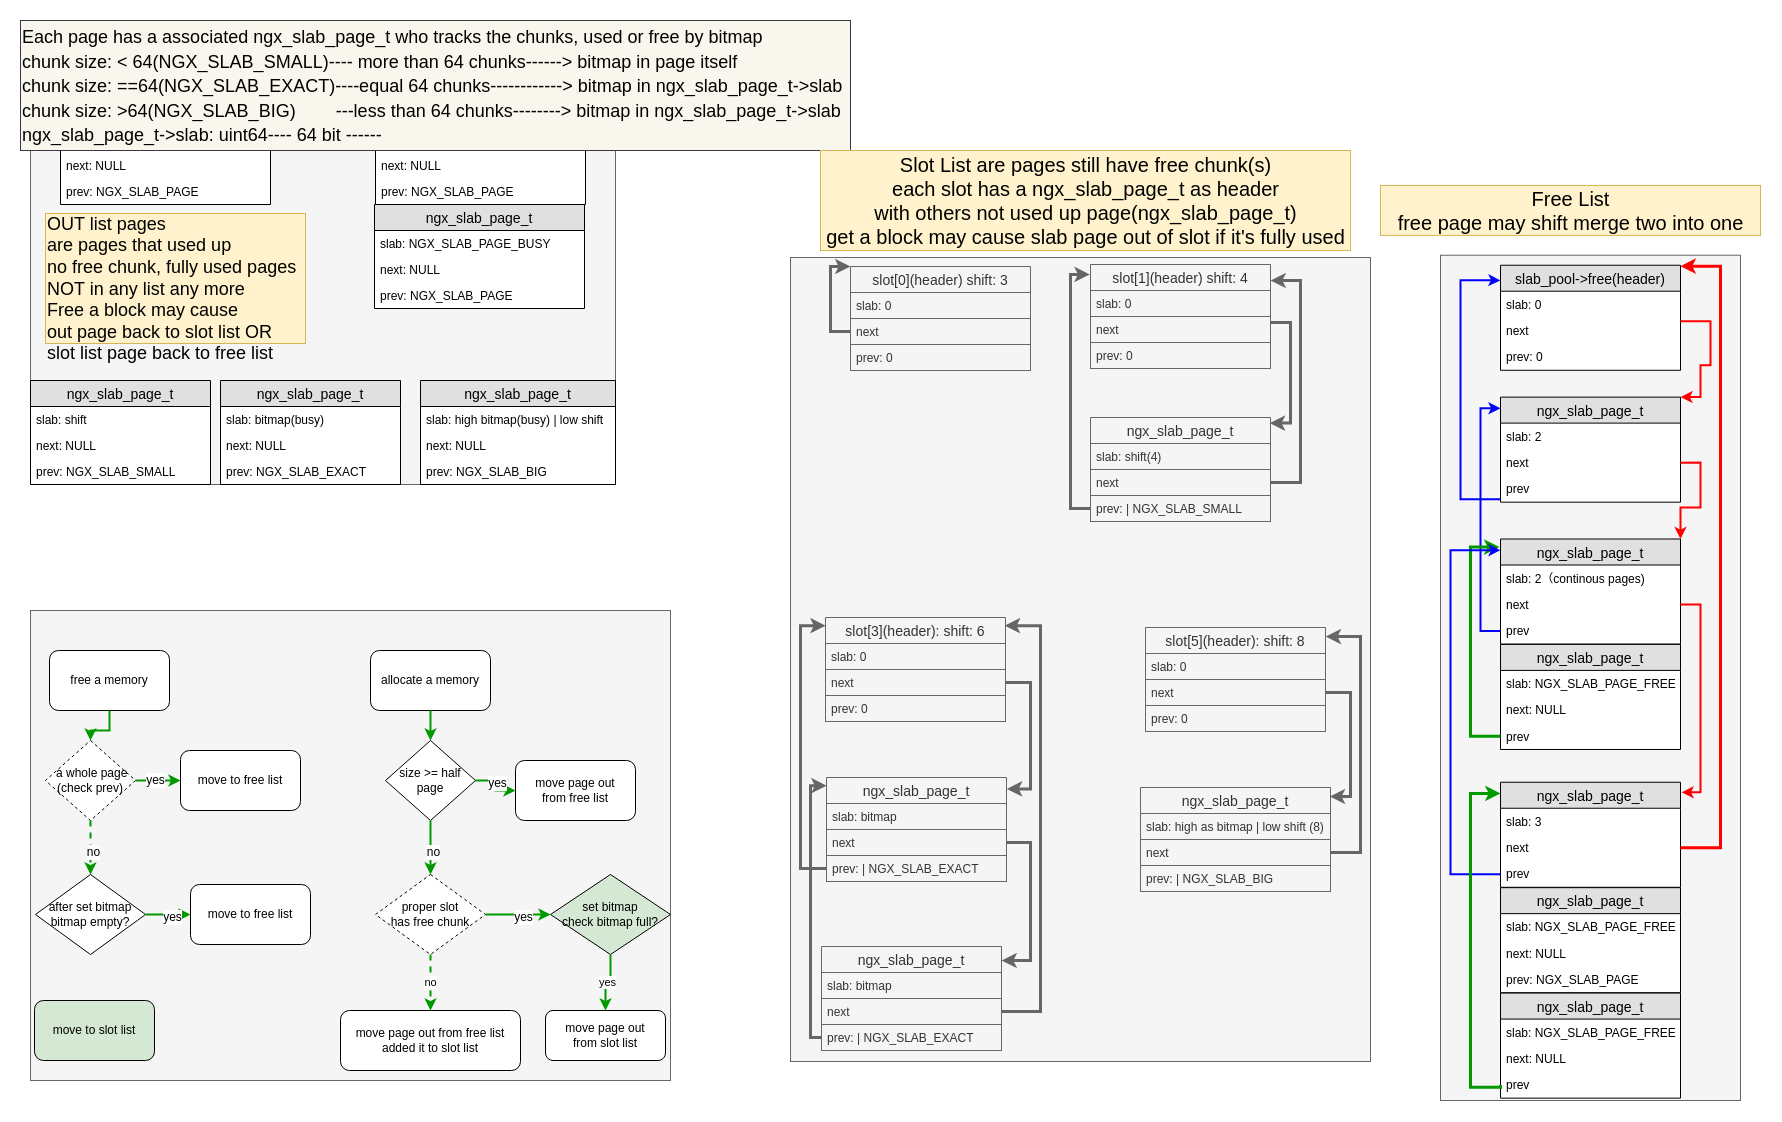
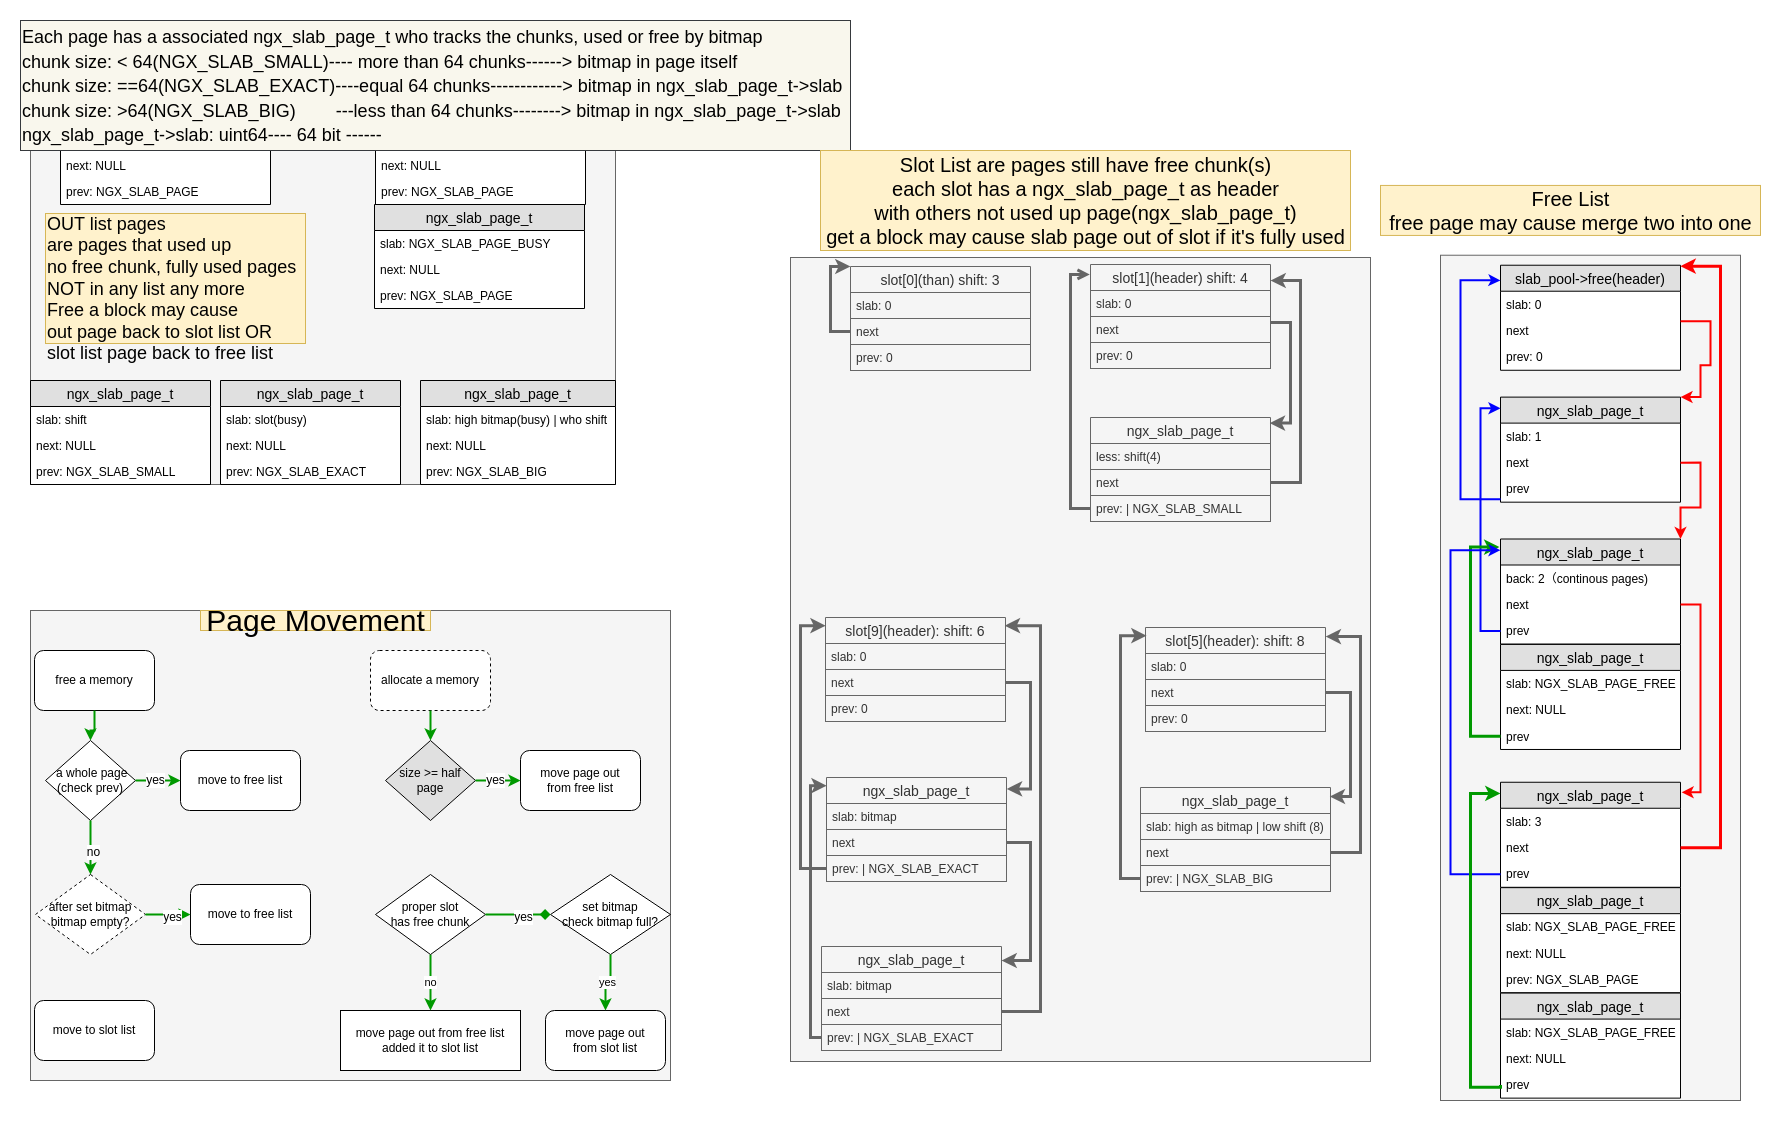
node "Free List free page may shift merge two into one": label "Free List free page may shift merge two into one" -> "Free List free page may cause merge two into one"
edge "prev: | NGX_SLAB_SMALL" -> "slot[1](header) shift: 4": arrowhead classic -> open
node "slot[0](header) shift: 3": label "slot[0](header) shift: 3" -> "slot[0](than) shift: 3"
node "slab: bitmap(busy)": label "slab: bitmap(busy)" -> "slab: slot(busy)"
node "slab: high bitmap(busy) | low shift": label "slab: high bitmap(busy) | low shift" -> "slab: high bitmap(busy) | who shift"
node "slab: 2": label "slab: 2" -> "slab: 1"
node "slab: shift(4)": label "slab: shift(4)" -> "less: shift(4)"
node "slab: 2（continous pages)": label "slab: 2（continous pages)" -> "back: 2（continous pages)"
node "Page Movement": added
node "slot[3](header): shift: 6": label "slot[3](header): shift: 6" -> "slot[9](header): shift: 6"
node "free a memory": moved (110, 681) -> (95, 681)
node "allocate a memory": style solid -> dashed
edge "prev: | NGX_SLAB_BIG" -> "slot[5](header): shift: 8": added
node "a whole page (check prev)": style dashed -> solid
node "size >= half page": fillcolor #ffffff -> #e0e0e0
node "move page out from free list": moved (576, 791) -> (581, 781)
edge "a whole page (check prev)" -> "after set bitmap bitmap empty?": style dashed -> solid
edge "size >= half page" -> "proper slot has free chunk": removed, label "no"
node "after set bitmap bitmap empty?": style solid -> dashed
node "proper slot has free chunk": style dashed -> solid
edge "proper slot has free chunk" -> "set bitmap check bitmap full?": arrowhead classic -> diamond
node "set bitmap check bitmap full?": fillcolor #d5e8d4 -> #ffffff
edge "proper slot has free chunk" -> "move page out from free list added it to slot list": style dashed -> solid
node "move to slot list": fillcolor #d5e8d4 -> #ffffff
node "move page out from slot list": size 120x50 -> 120x60
node "move page out from free list added it to slot list": shape rounded rectangle -> rectangle
